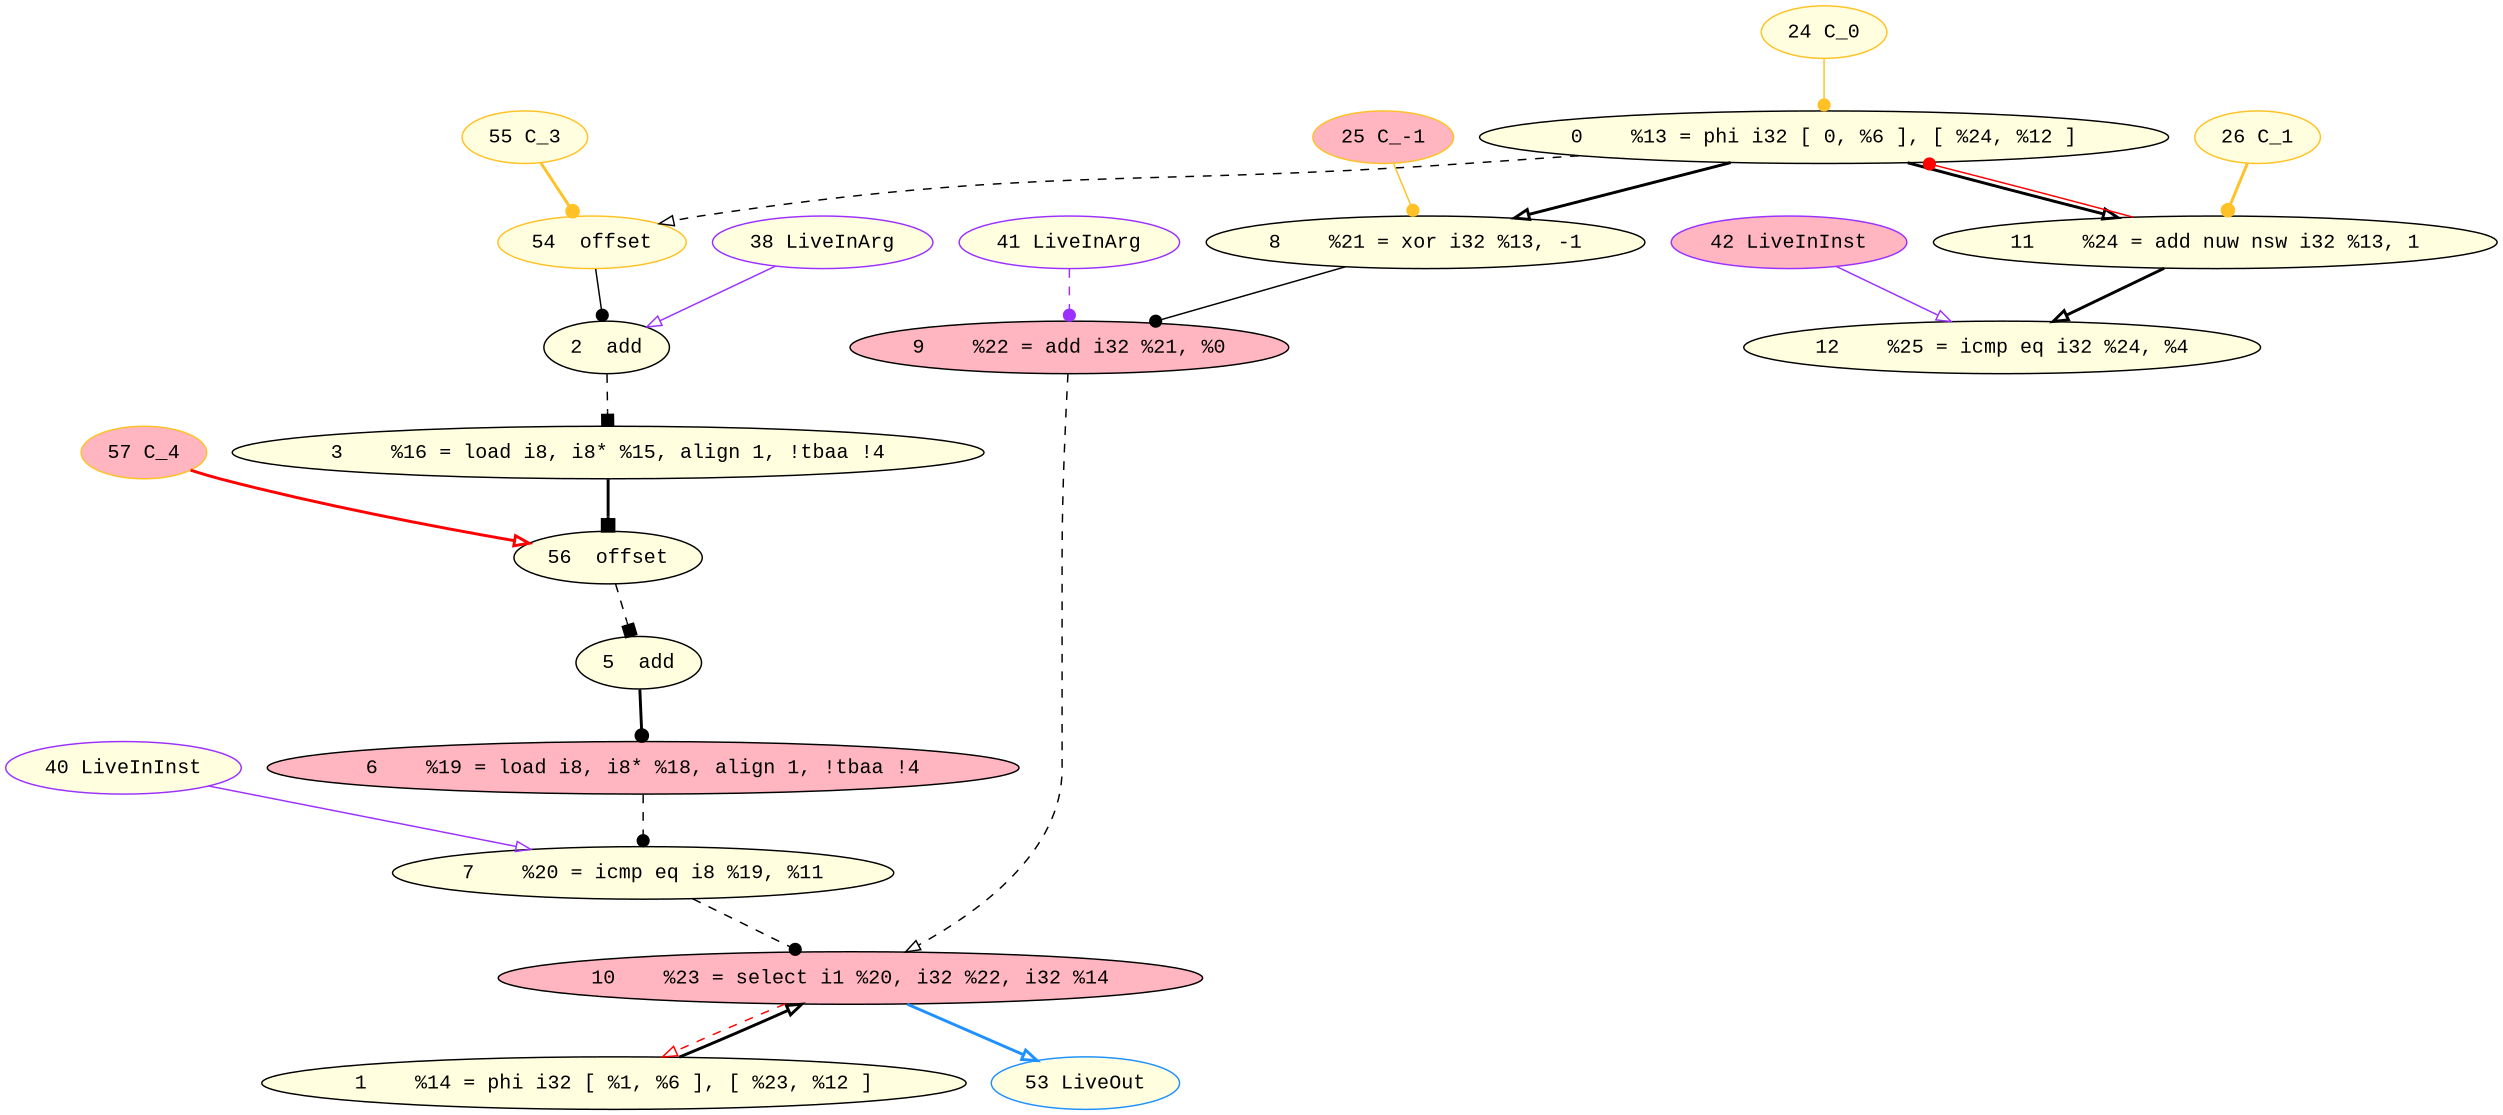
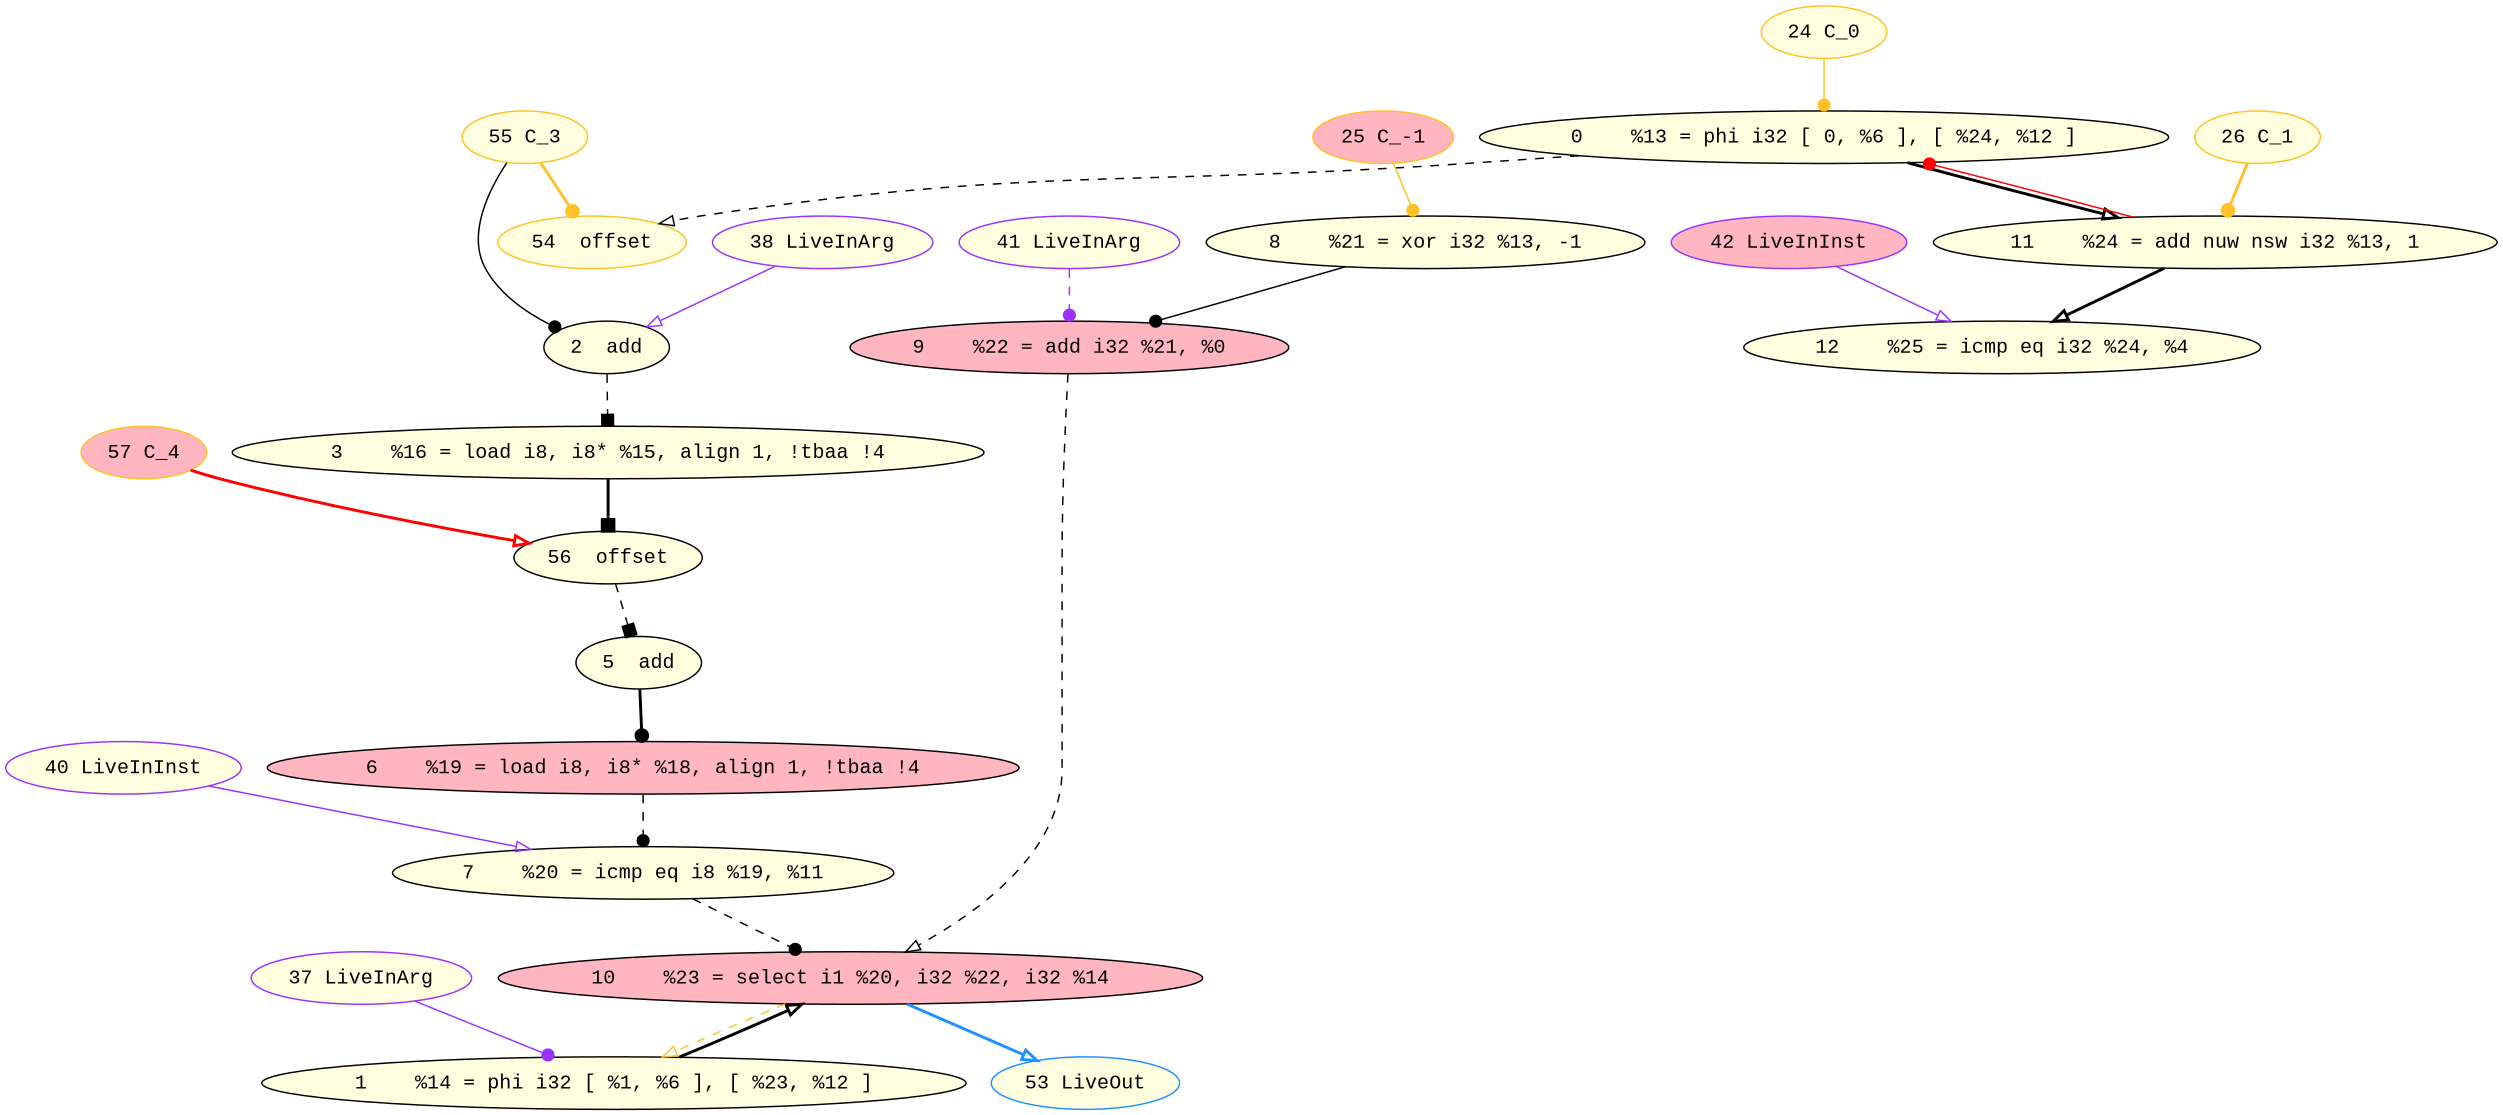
edge "0    %13 = phi i32 [ 0, %6 ], [ %24, %12 ]" -> "8    %21 = xor i32 %13, -1": removed
edge "54  offset" -> "2  add": now "55 C_3" -> "2  add"
node "37 LiveInArg": added
edge "10    %23 = select i1 %20, i32 %22, i32 %14" -> "1    %14 = phi i32 [ %1, %6 ], [ %23, %12 ]": color red -> goldenrod1
